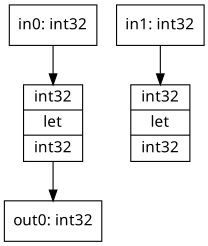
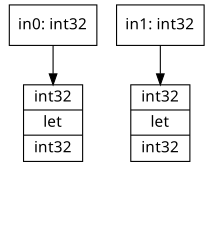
node "out0: int32": removed
